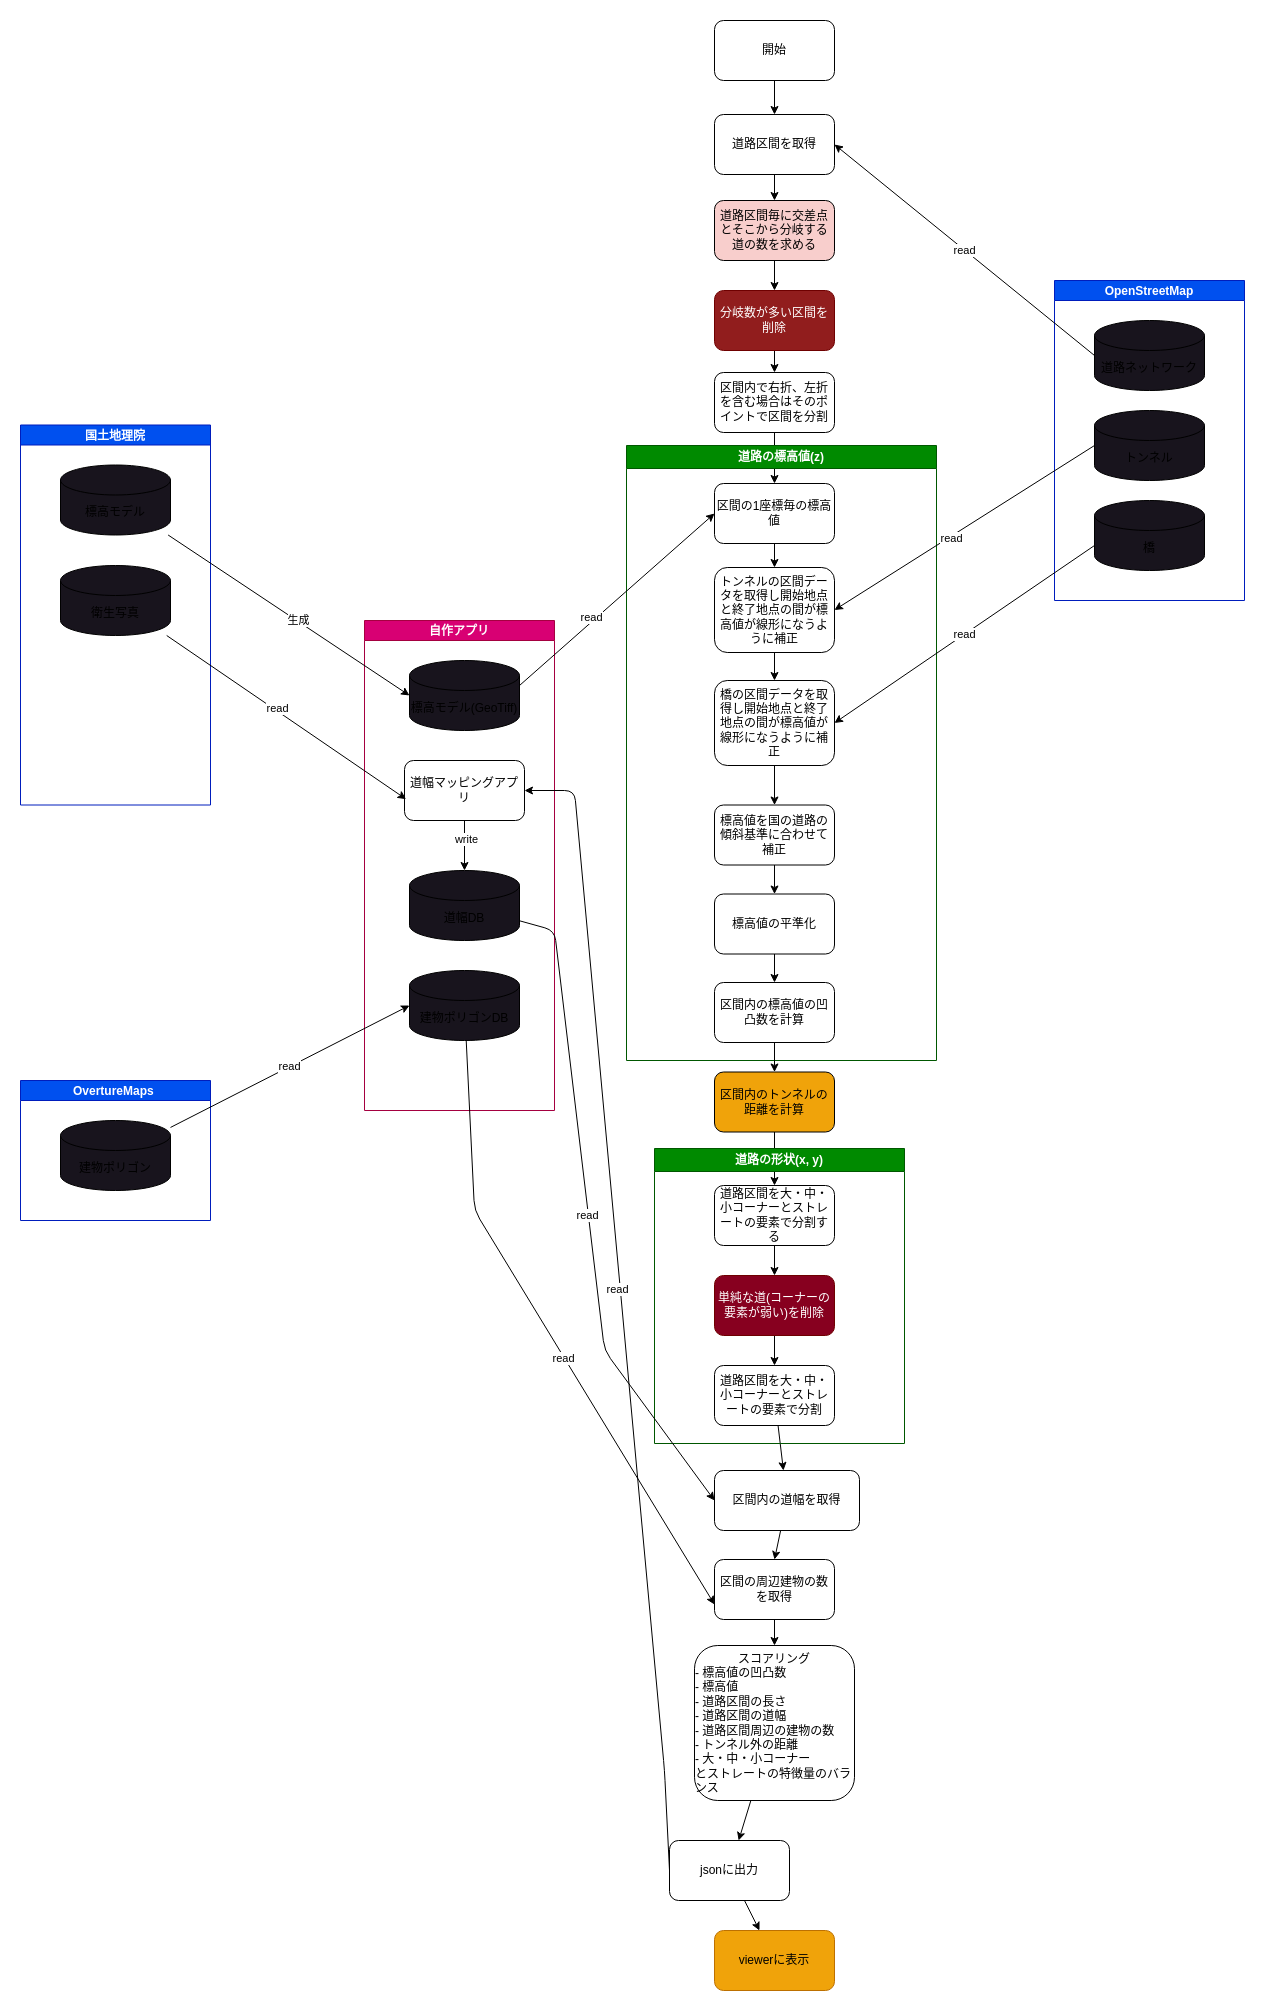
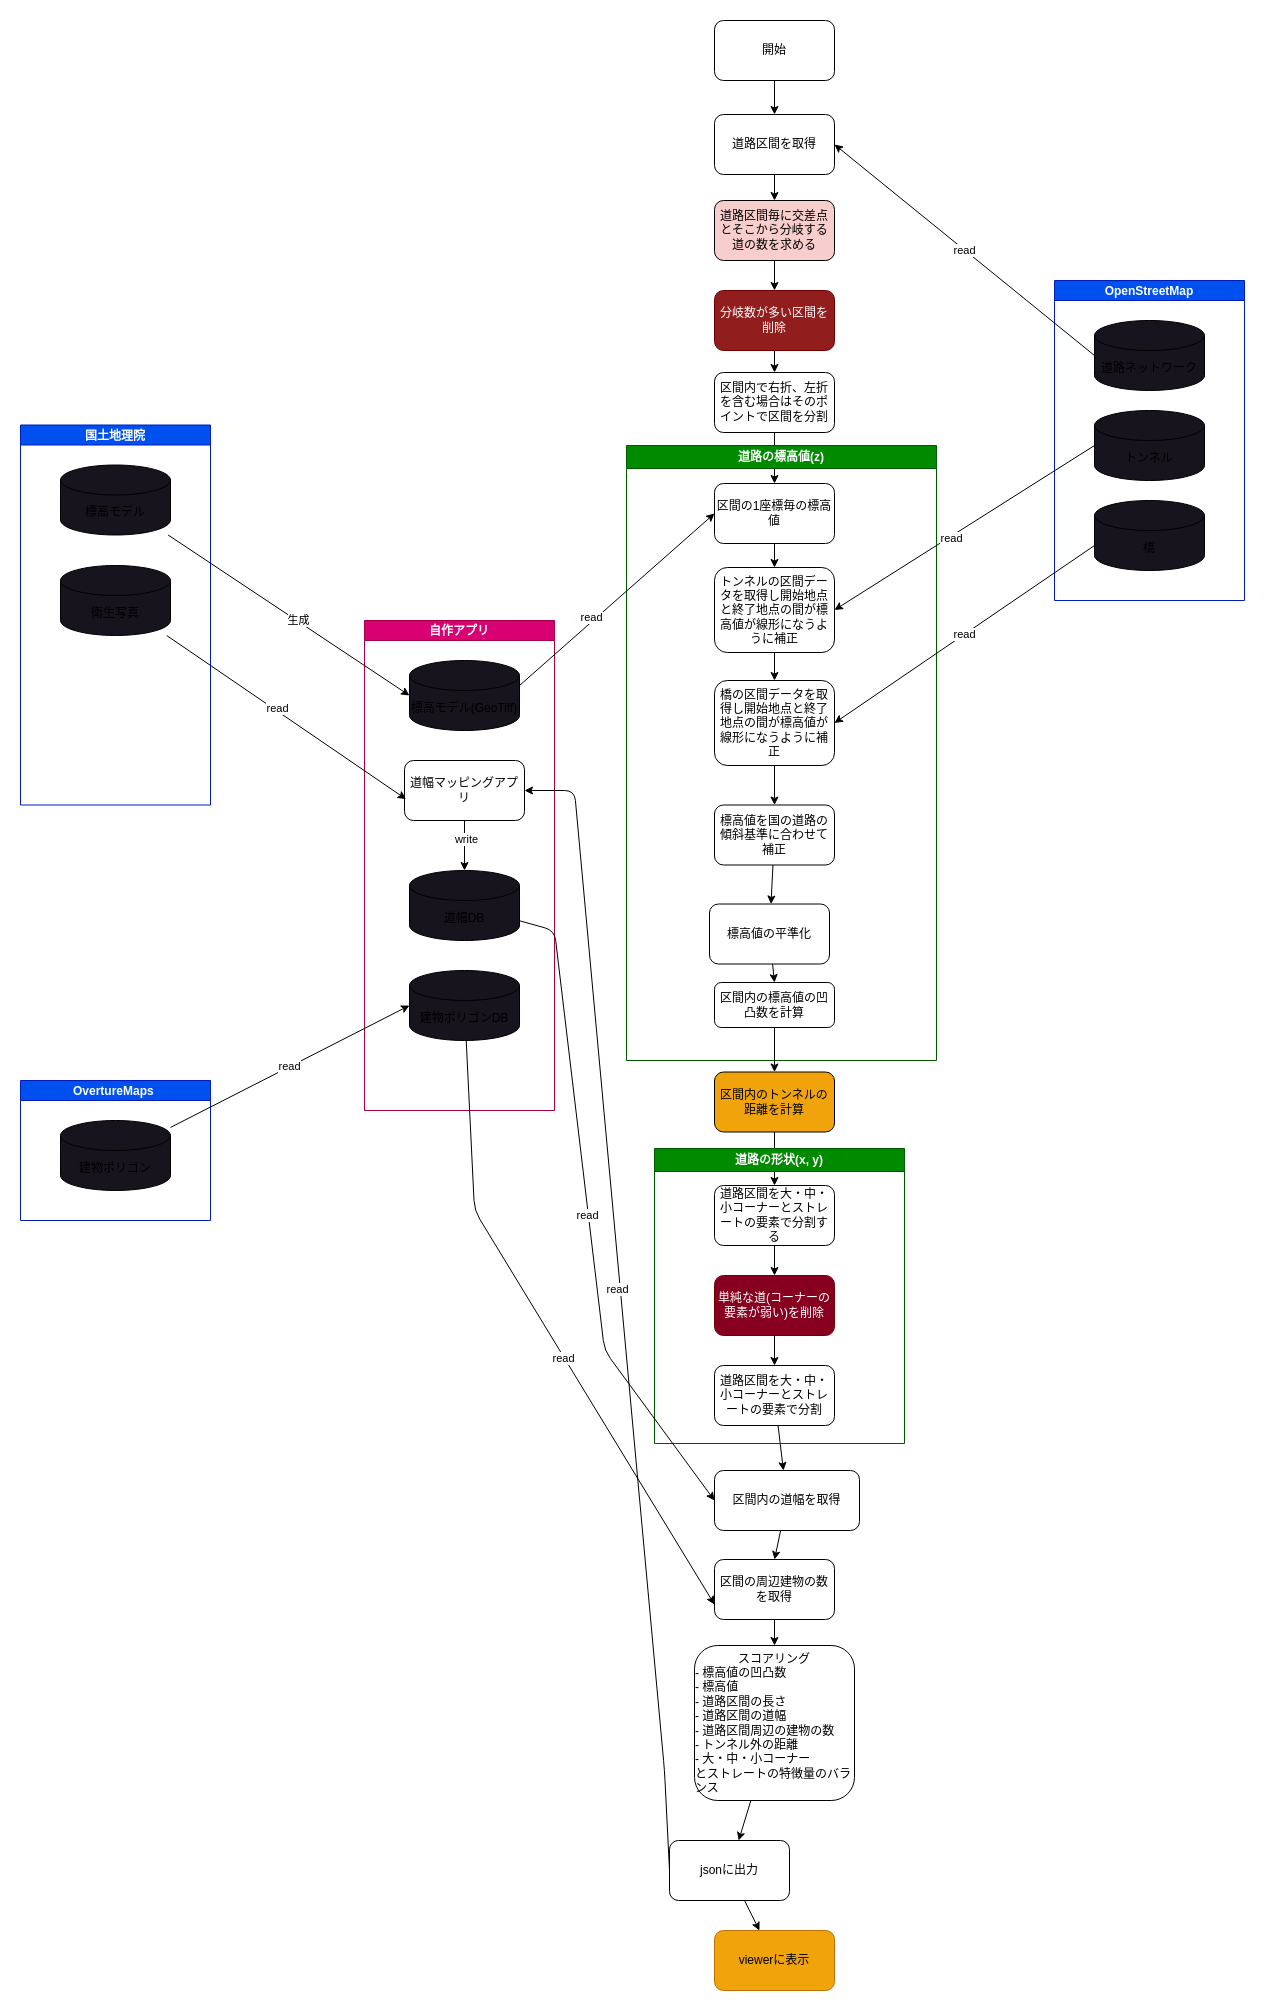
node "標高値の平準化": moved (775, 924) -> (770, 934)
node "区間内の標高値の凹凸数を計算": size 120x60 -> 120x45
